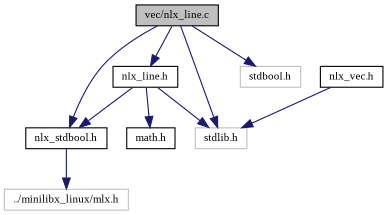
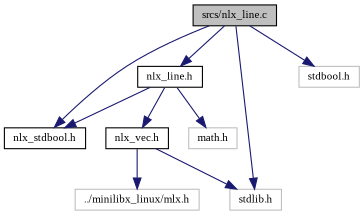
node "vec/nlx_line.c": label "vec/nlx_line.c" -> "srcs/nlx_line.c"
edge "nlx_line.h" -> "stdlib.h": now "nlx_line.h" -> "nlx_vec.h"
node "math.h": color black -> grey75
edge "nlx_stdbool.h" -> "../minilibx_linux/mlx.h": now "nlx_vec.h" -> "../minilibx_linux/mlx.h"
